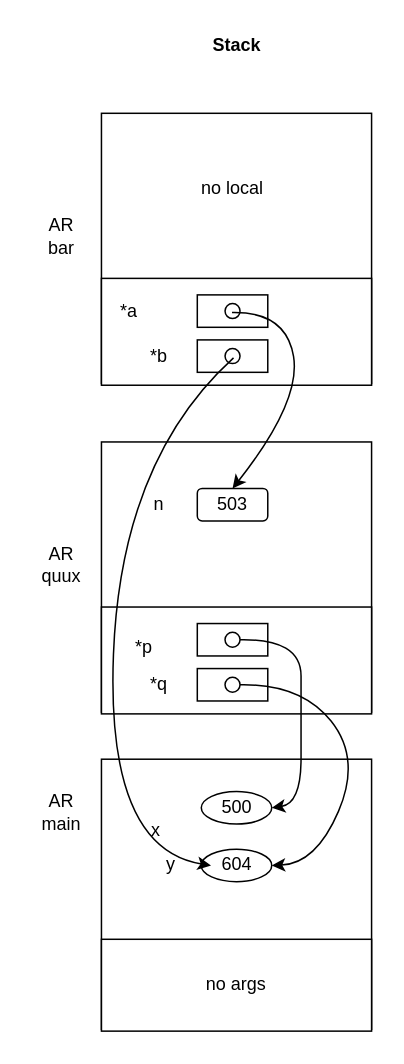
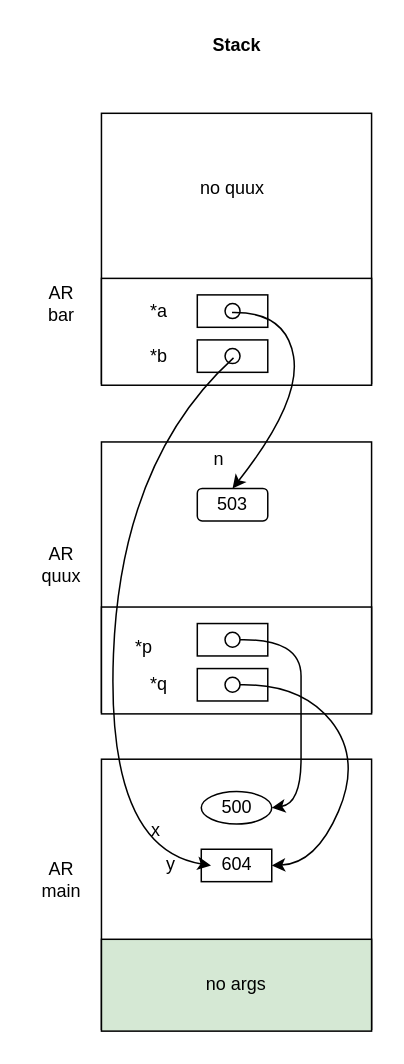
node "no local": label "no local" -> "no quux"
node "AR bar": moved (61, 236) -> (61, 304)
node "*a": moved (129, 311) -> (159, 311)
node "n": moved (159, 504) -> (219, 459)
node "AR main": moved (61, 812) -> (61, 880)
node "604": shape ellipse -> rectangle
node "no args": fillcolor #ffffff -> #d5e8d4
